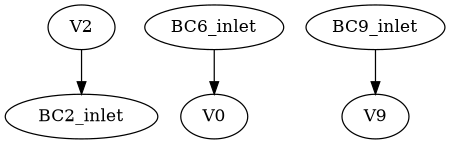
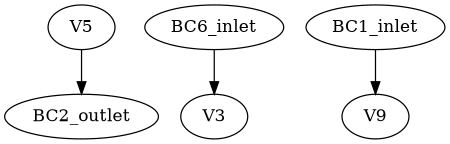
node "V2": label "V2" -> "V5"
node "BC9_inlet": label "BC9_inlet" -> "BC1_inlet"
node "BC2_inlet": label "BC2_inlet" -> "BC2_outlet"
node "V0": label "V0" -> "V3"
